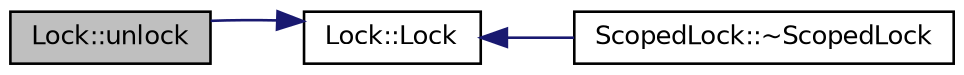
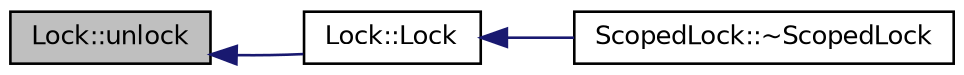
edge "Lock::unlock" -> "Lock::Lock": reversed
